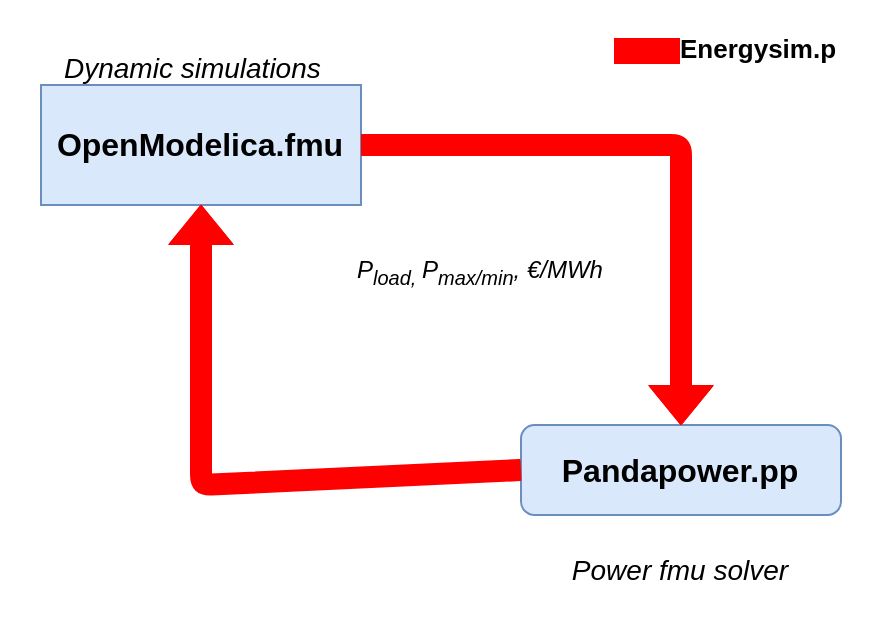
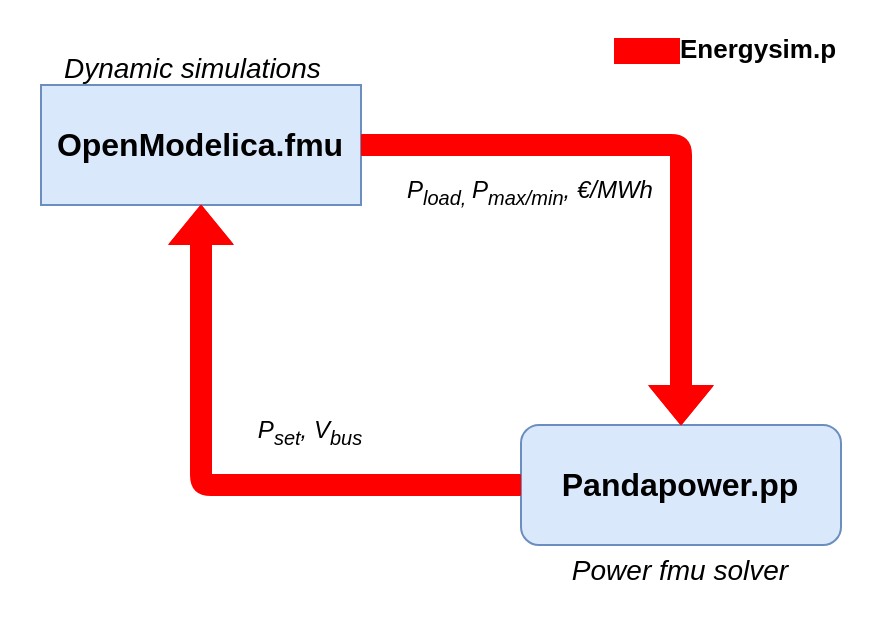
node "Pload, Pmax/min, €/MWh": moved (481, 265) -> (531, 185)
node "Pset, Vbus": added
node "Pandapower.pp": size 320x90 -> 320x120
